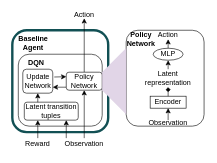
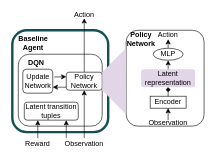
node "Latent representation": fillcolor #ffffff -> #e1d5e7
edge "Latent transition tuples" -> "Update Network": removed
